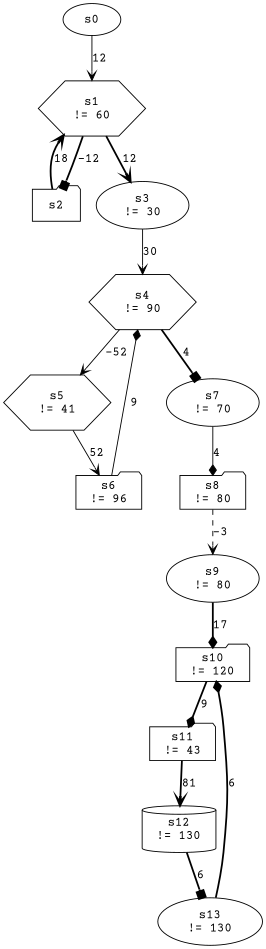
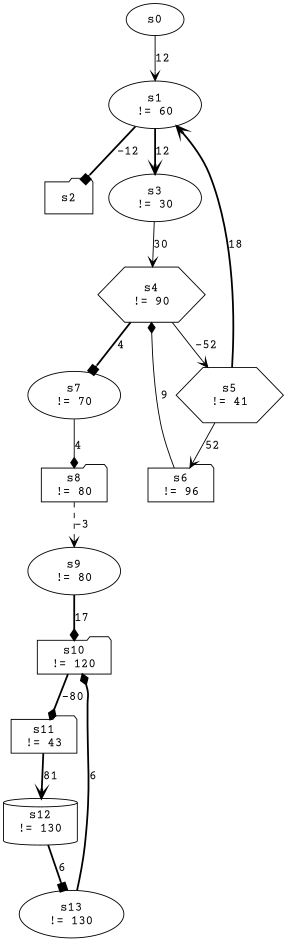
node "s1 != 60": shape hexagon -> ellipse
edge "s2" -> "s1 != 60": now "s5 != 41" -> "s1 != 60"
edge "s10 != 120" -> "s11 != 43": label "9" -> "-80"
